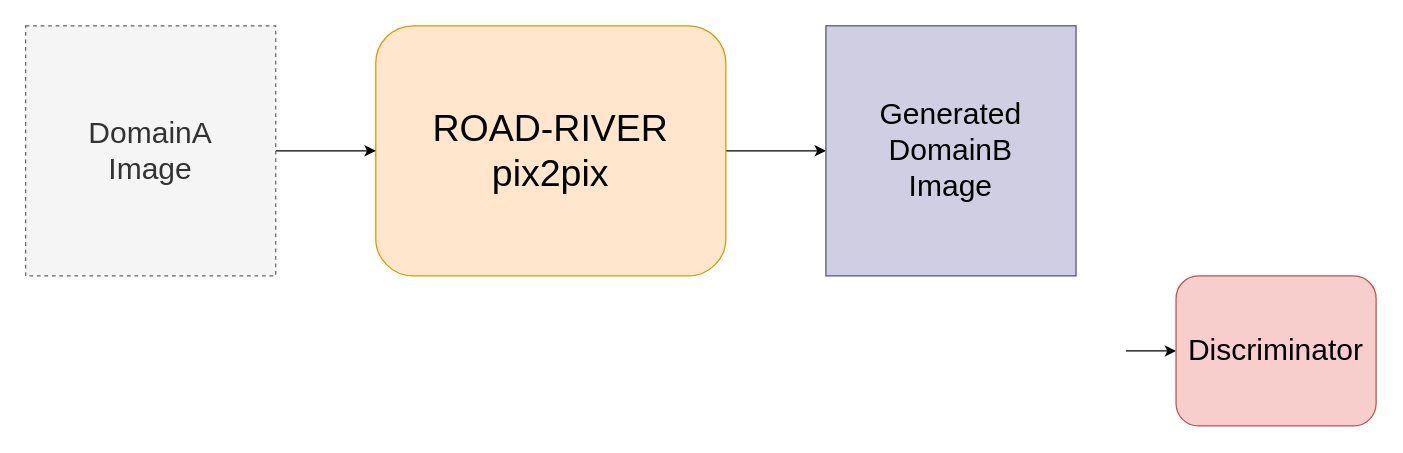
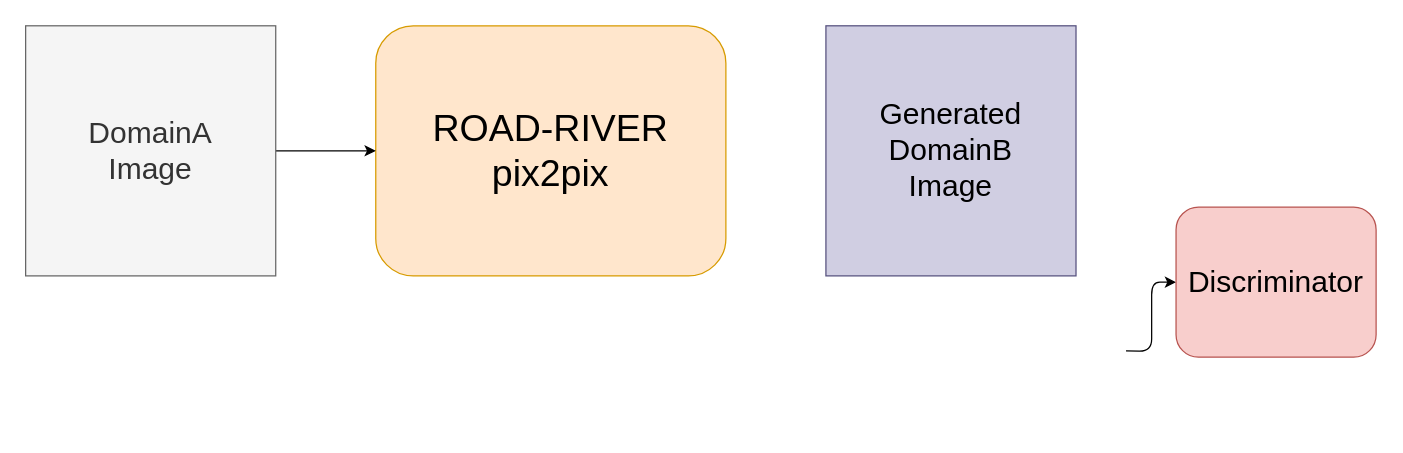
node "DomainA Image": style dashed -> solid
edge "ROAD-RIVER pix2pix" -> "Generated DomainB Image": removed
node "Discriminator": moved (1276, 351) -> (1276, 282)
